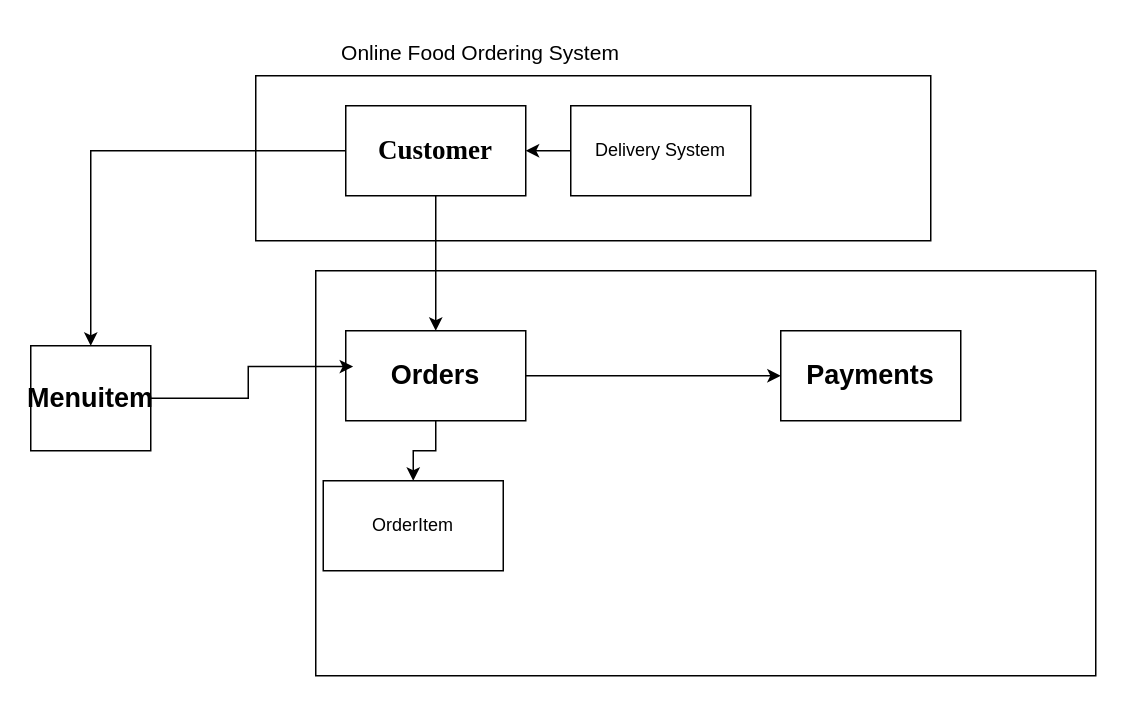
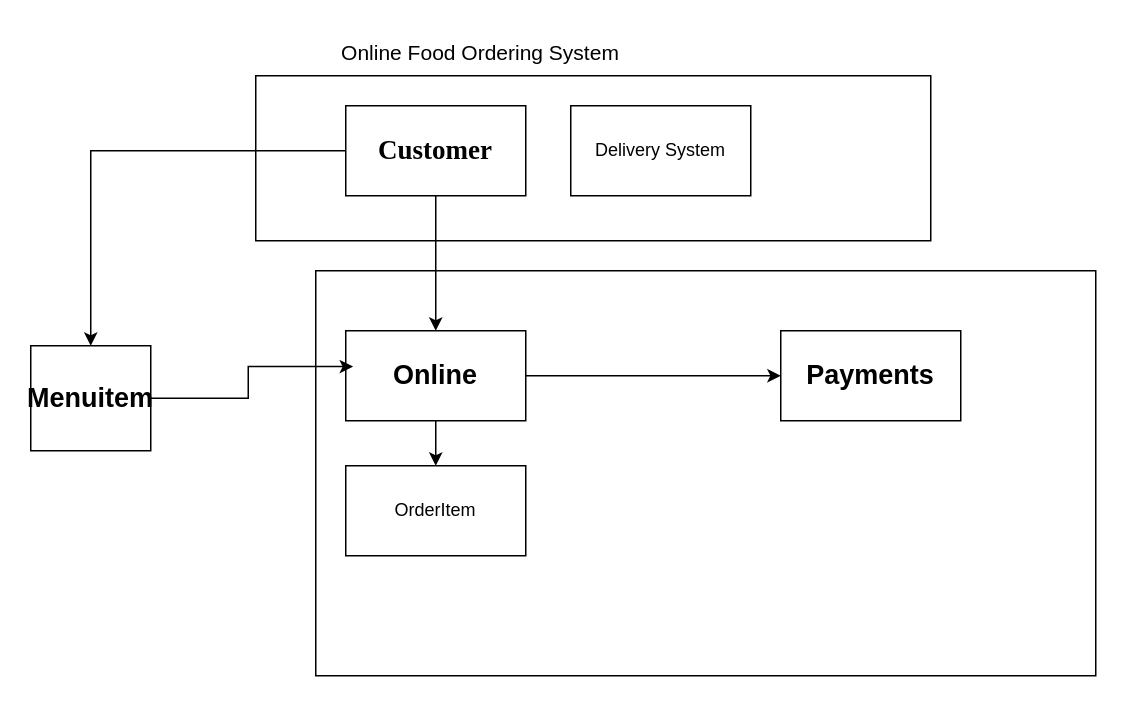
edge "Delivery System" -> "Customer": removed
node "Orders": label "Orders" -> "Online"
node "OrderItem": moved (413, 526) -> (436, 511)
